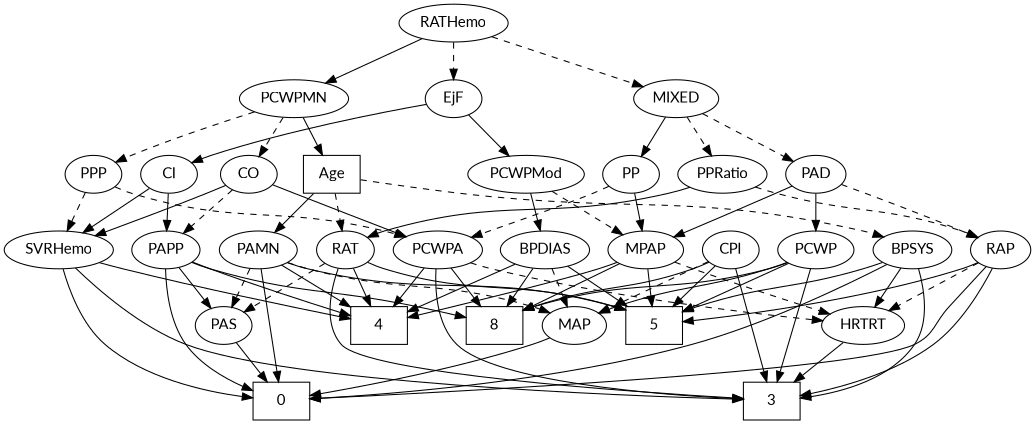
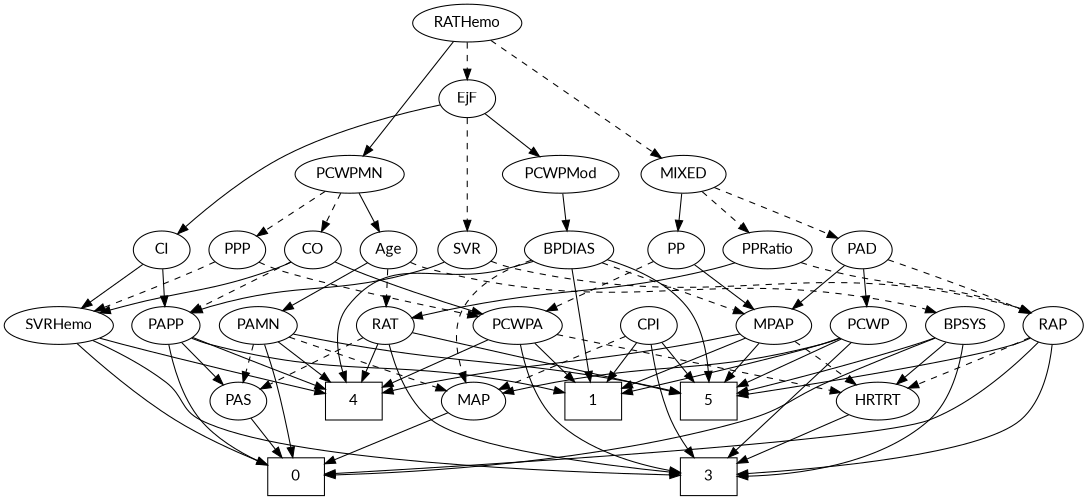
node "Age": shape box -> ellipse
edge "PCWPMod" -> "MPAP": now "BPDIAS" -> "MPAP"
node "SVR": added
node "8": label "8" -> "1"
